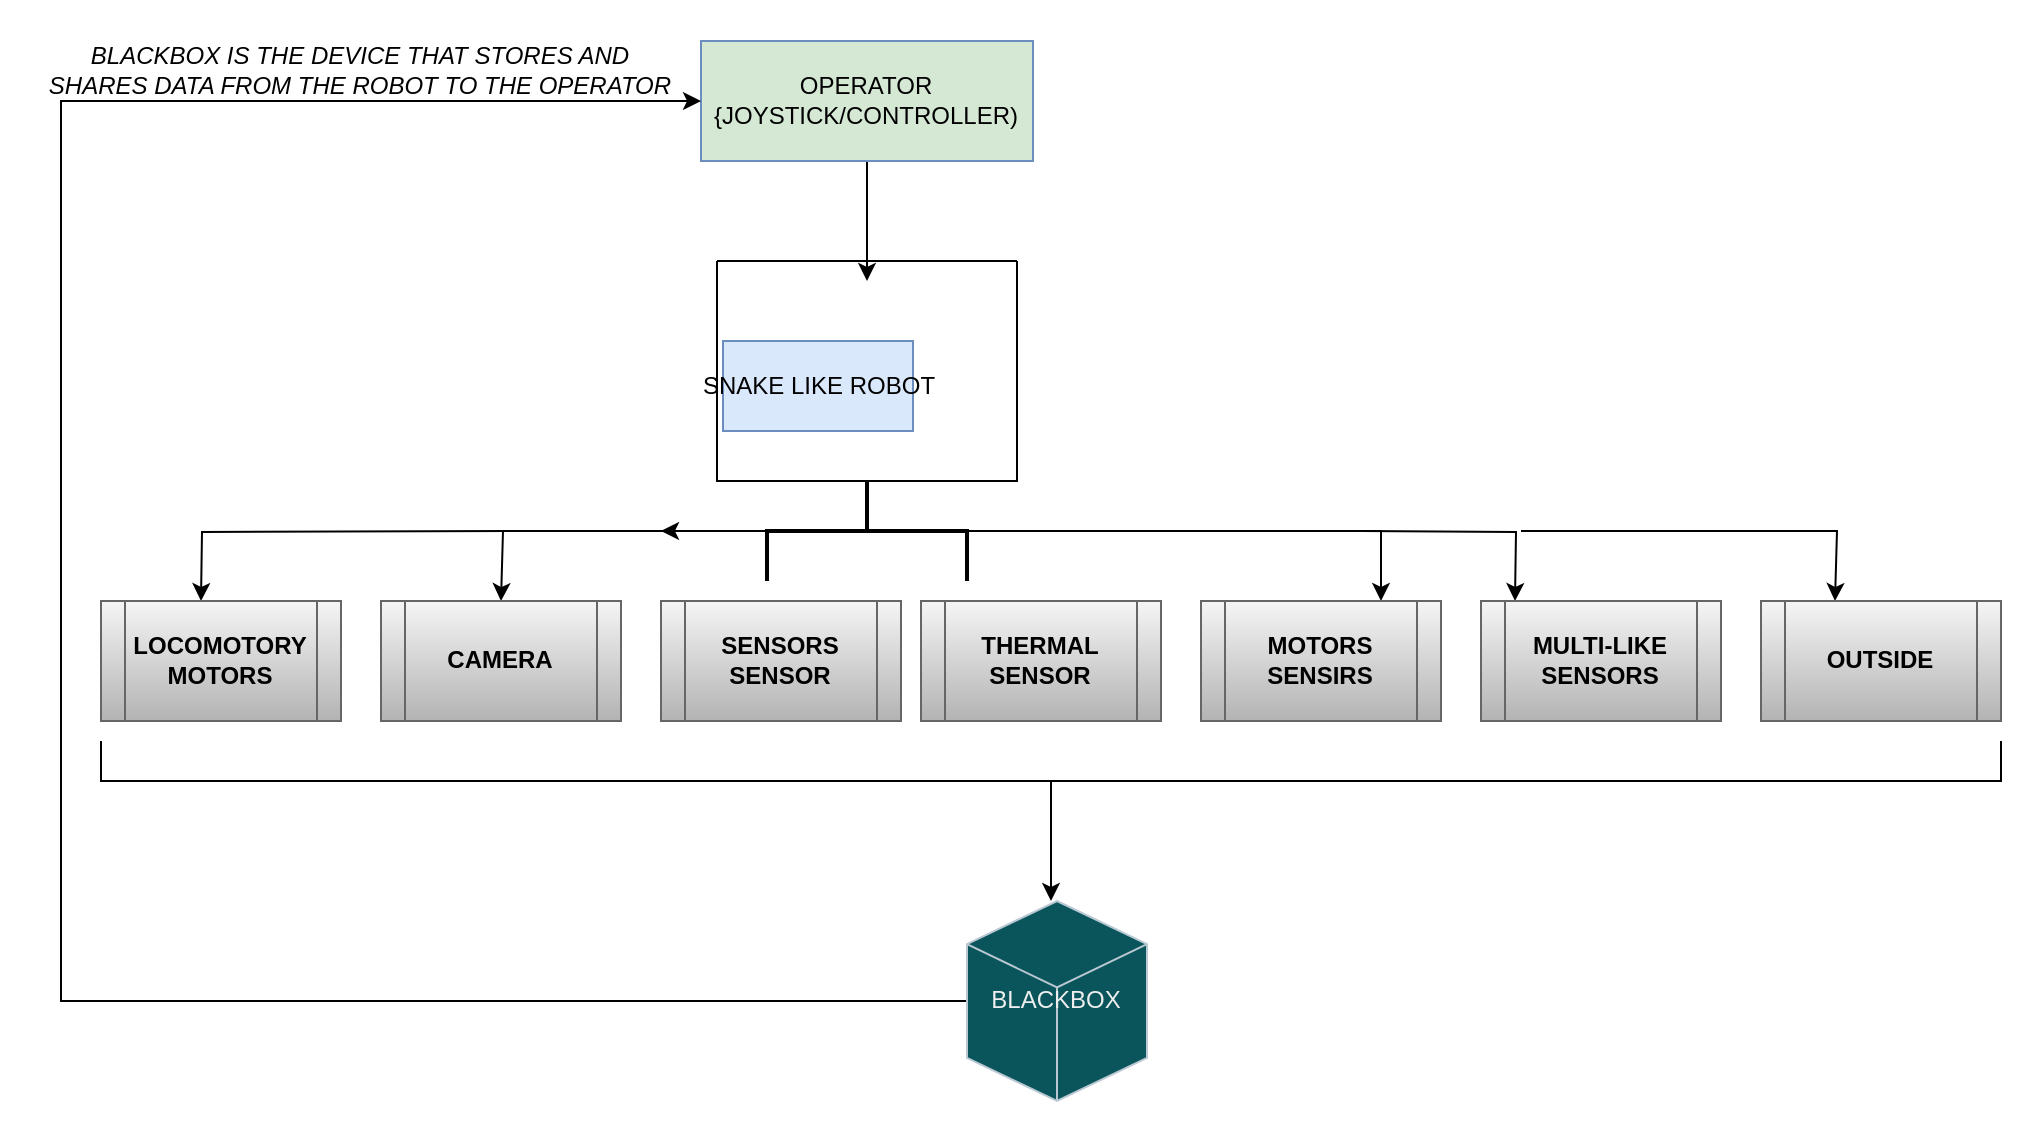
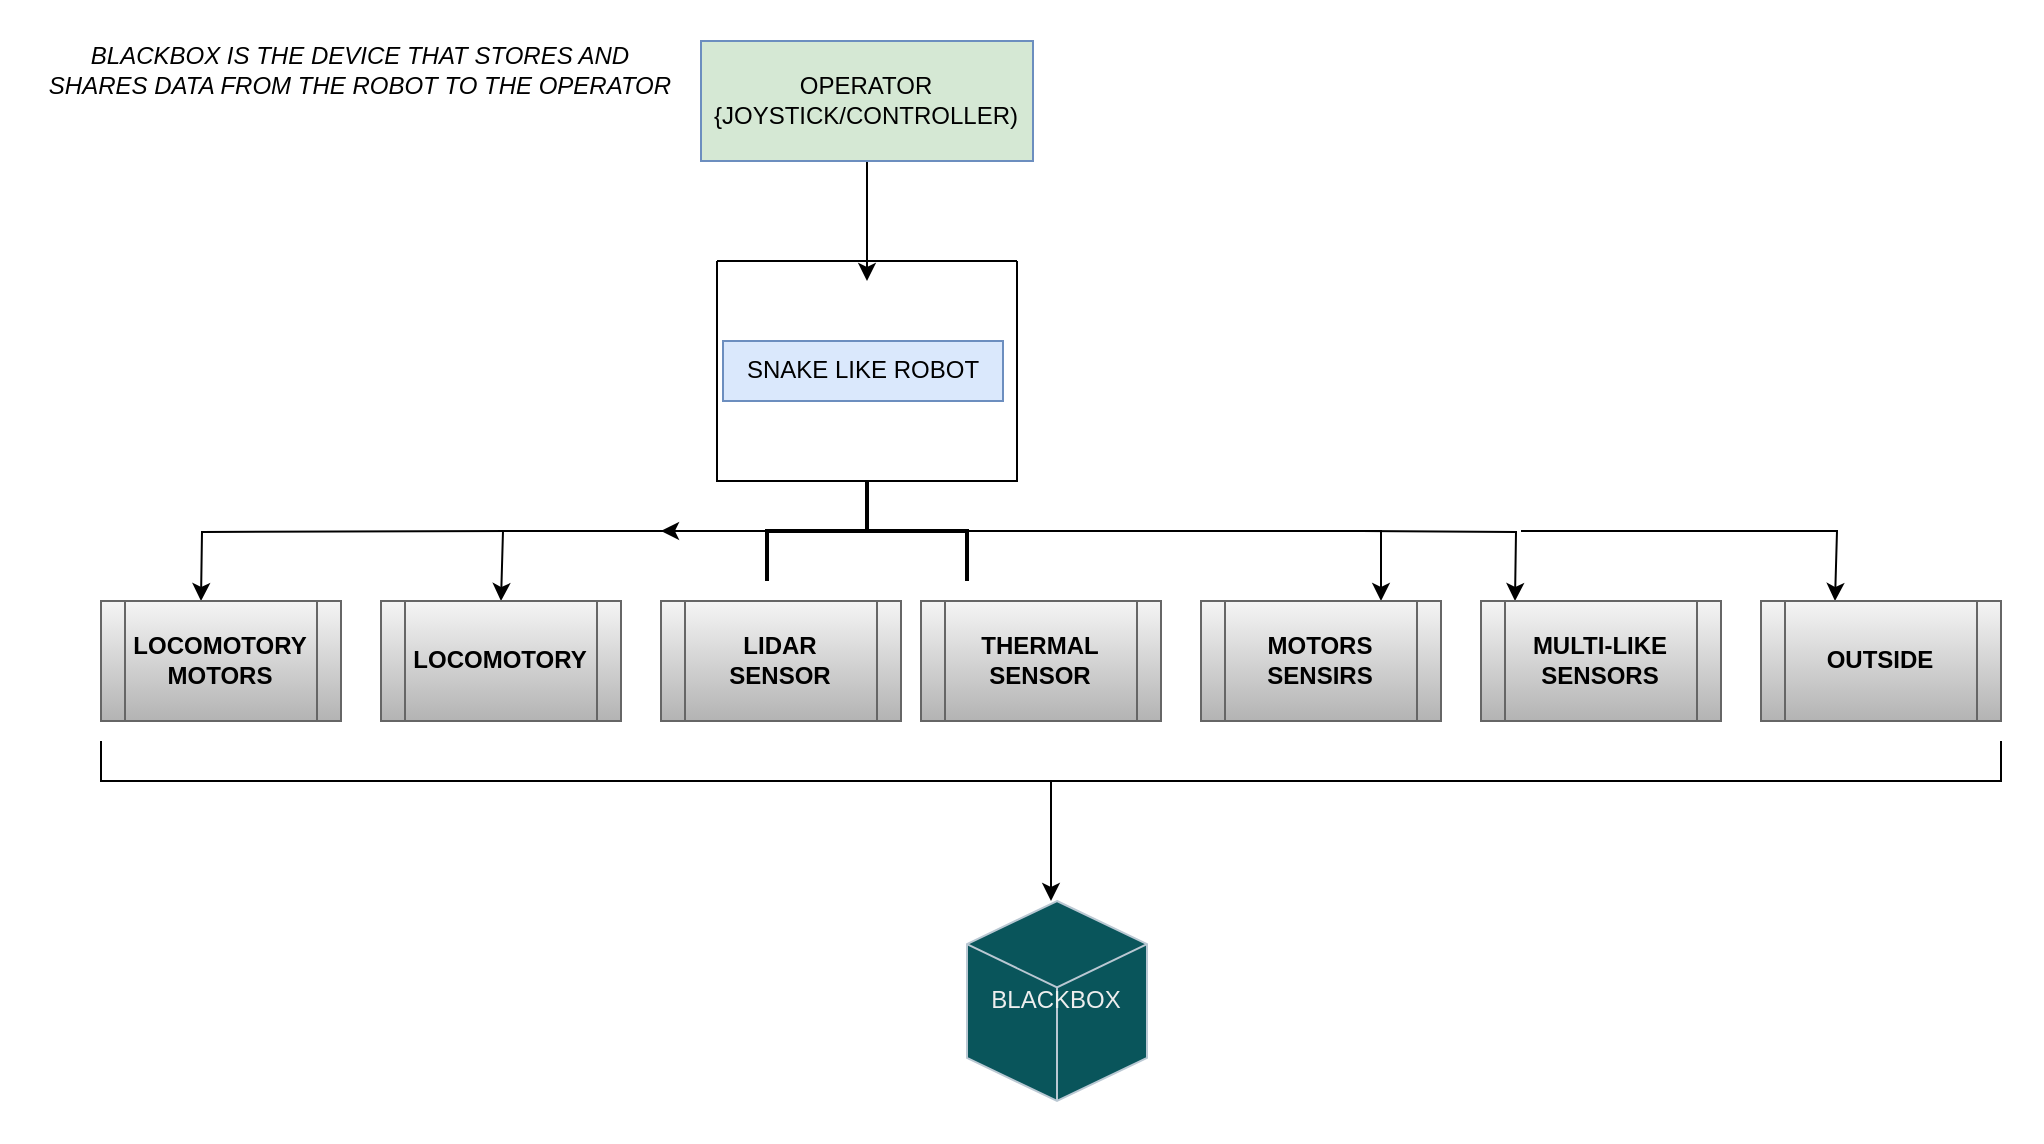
node "SNAKE LIKE ROBOT": size 190x90 -> 280x60
node "CAMERA": label "CAMERA" -> "LOCOMOTORY"
node "SENSORS SENSOR": label "SENSORS SENSOR" -> "LIDAR SENSOR"
edge "BLACKBOX" -> "OPERATOR {JOYSTICK/CONTROLLER)": removed
